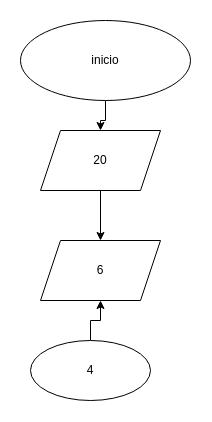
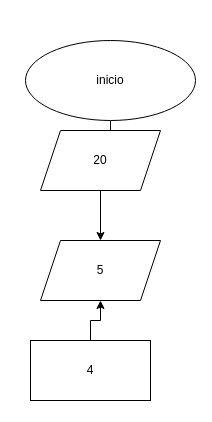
node "inicio": moved (106, 61) -> (111, 81)
node "6": label "6" -> "5"
node "4": shape ellipse -> rectangle
